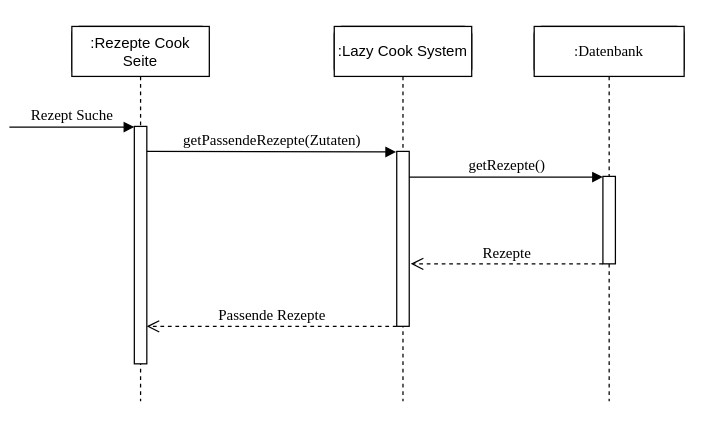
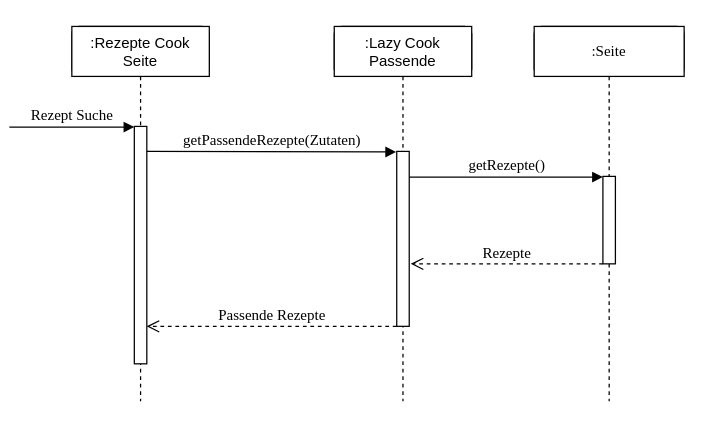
node ":Lazy Cook System": label ":Lazy Cook System" -> ":Lazy Cook Passende"
node ":Datenbank": label ":Datenbank" -> ":Seite"
